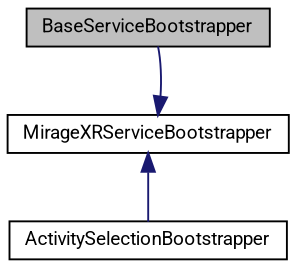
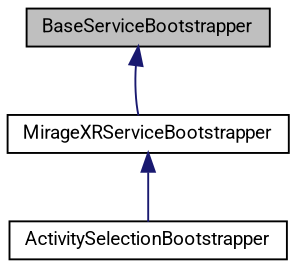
edge "BaseServiceBootstrapper" -> "MirageXRServiceBootstrapper": reversed
